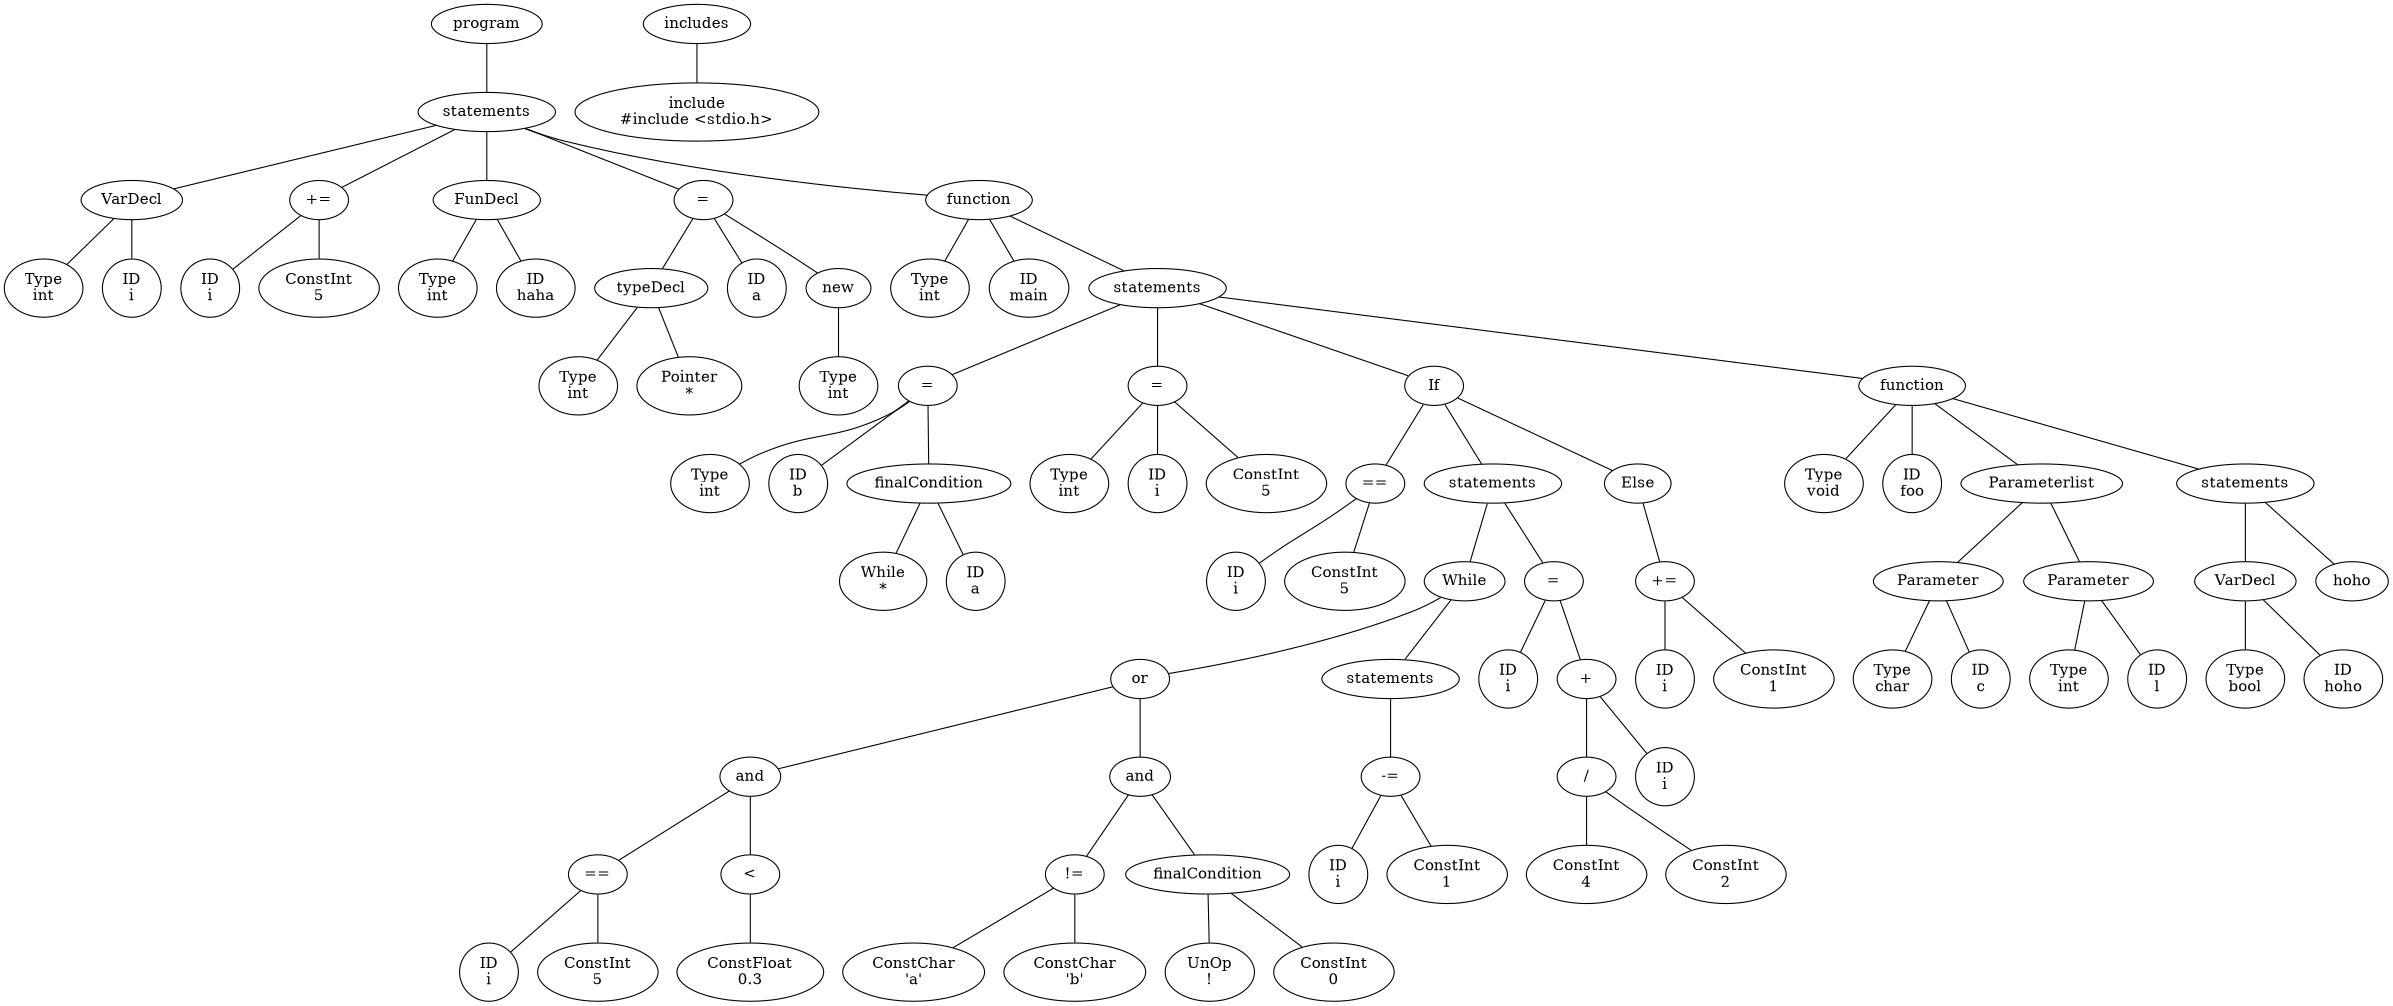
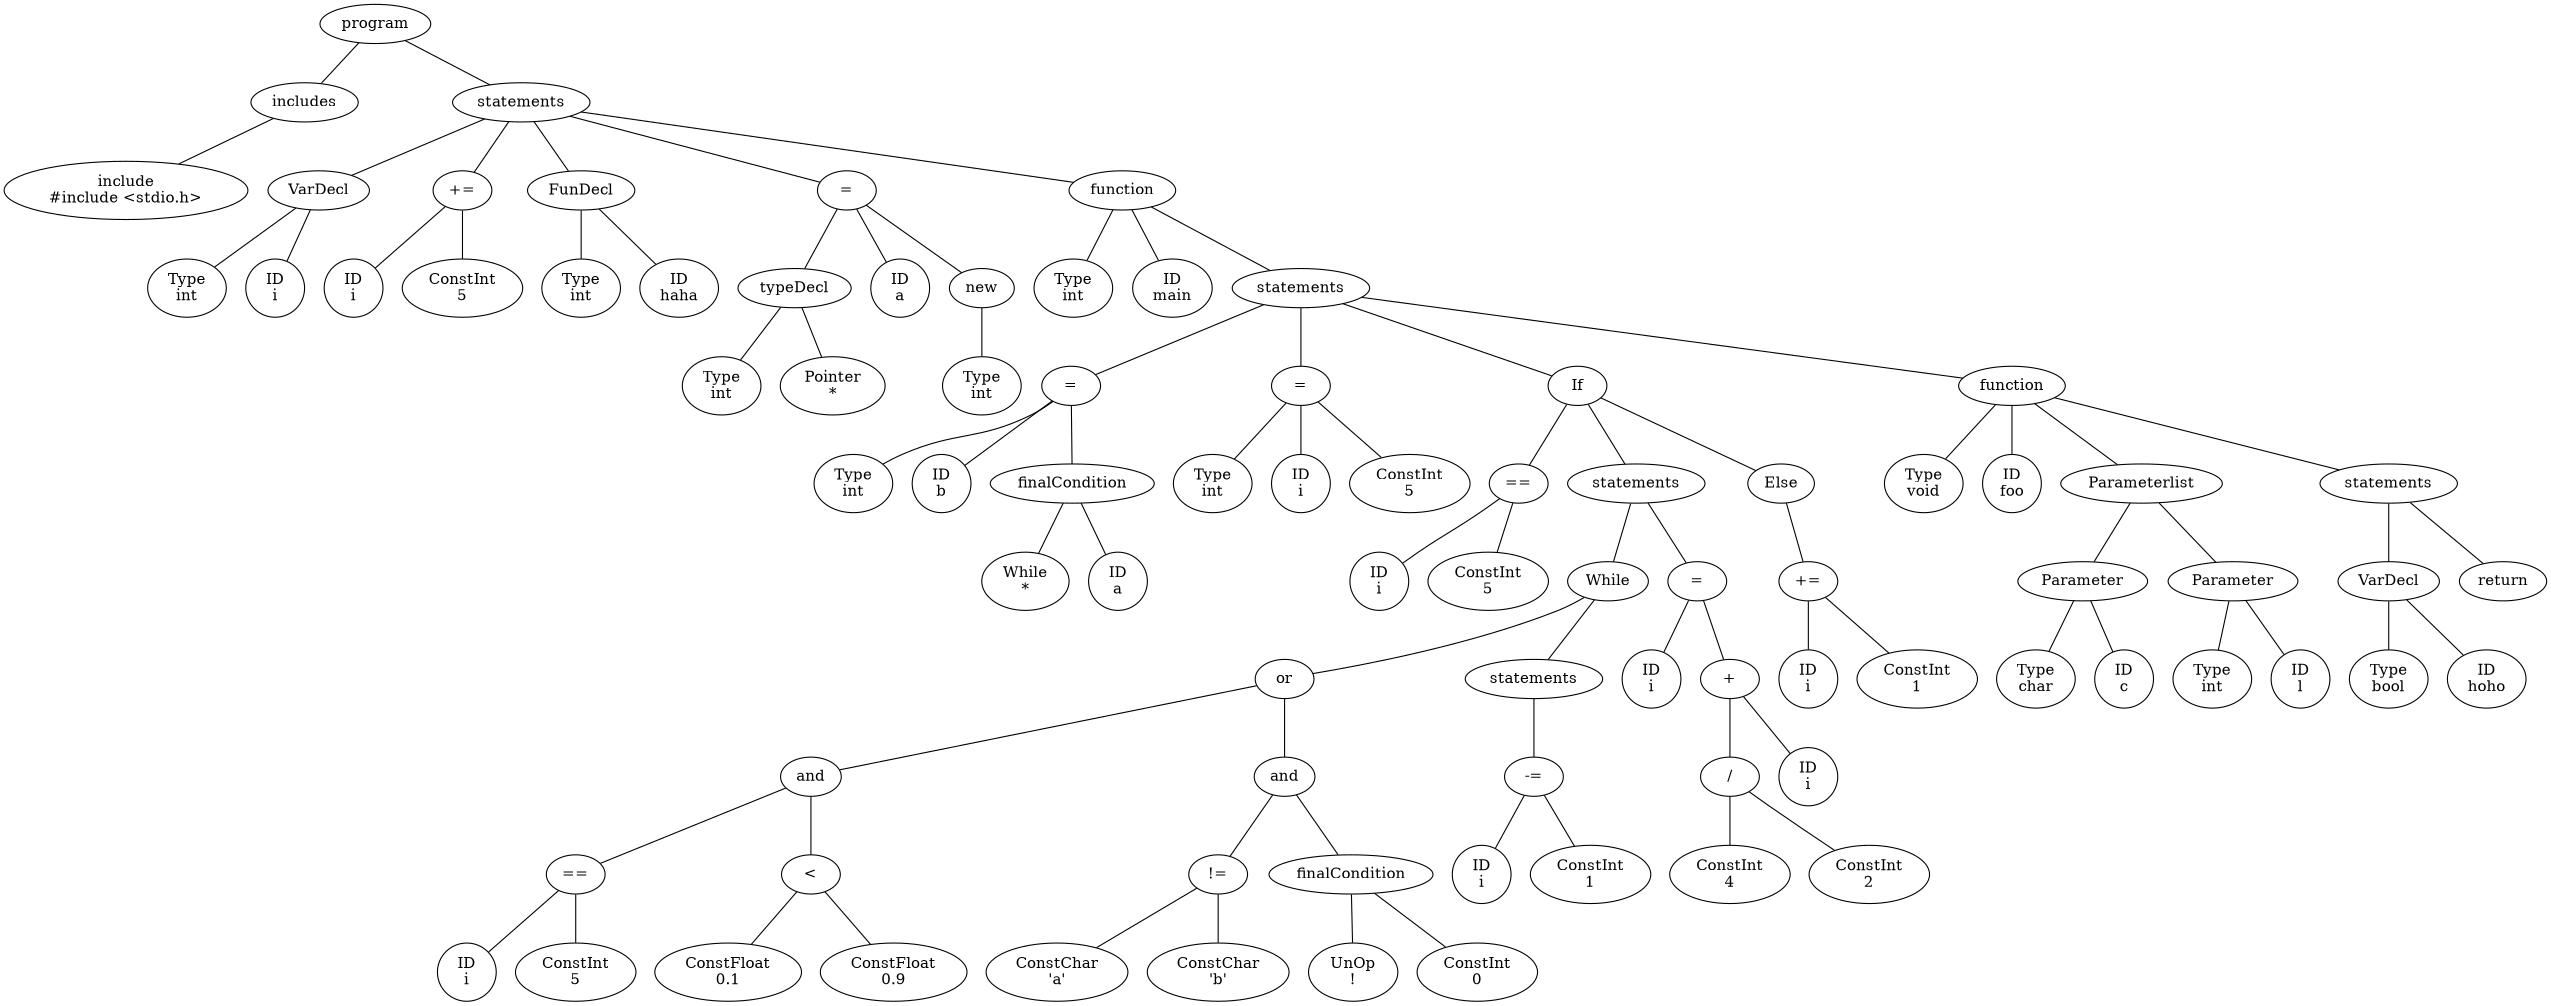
edge "program" -- "includes": added
node "hoho": label "hoho" -> "return"
node "ConstFloat 0.1": added
node "ConstFloat 0.3": label "ConstFloat 0.3" -> "ConstFloat 0.9"
